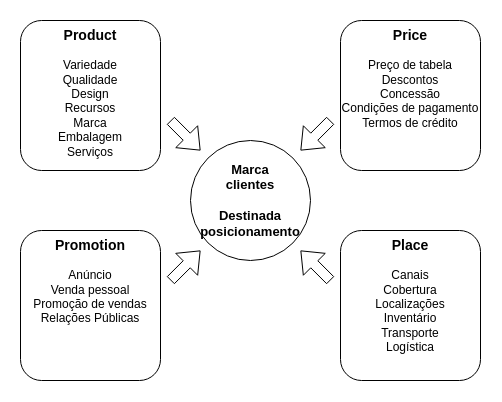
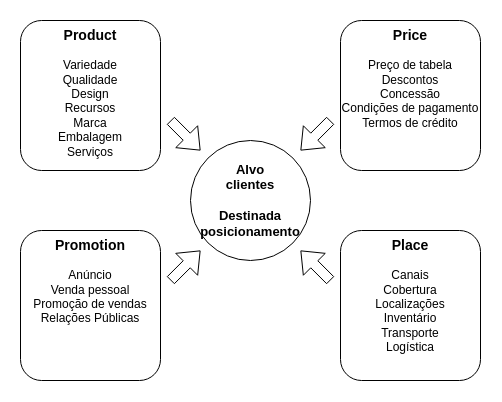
node "Marca clientes Destinada posicionamento": label "Marca clientes Destinada posicionamento" -> "Alvo clientes Destinada posicionamento"
